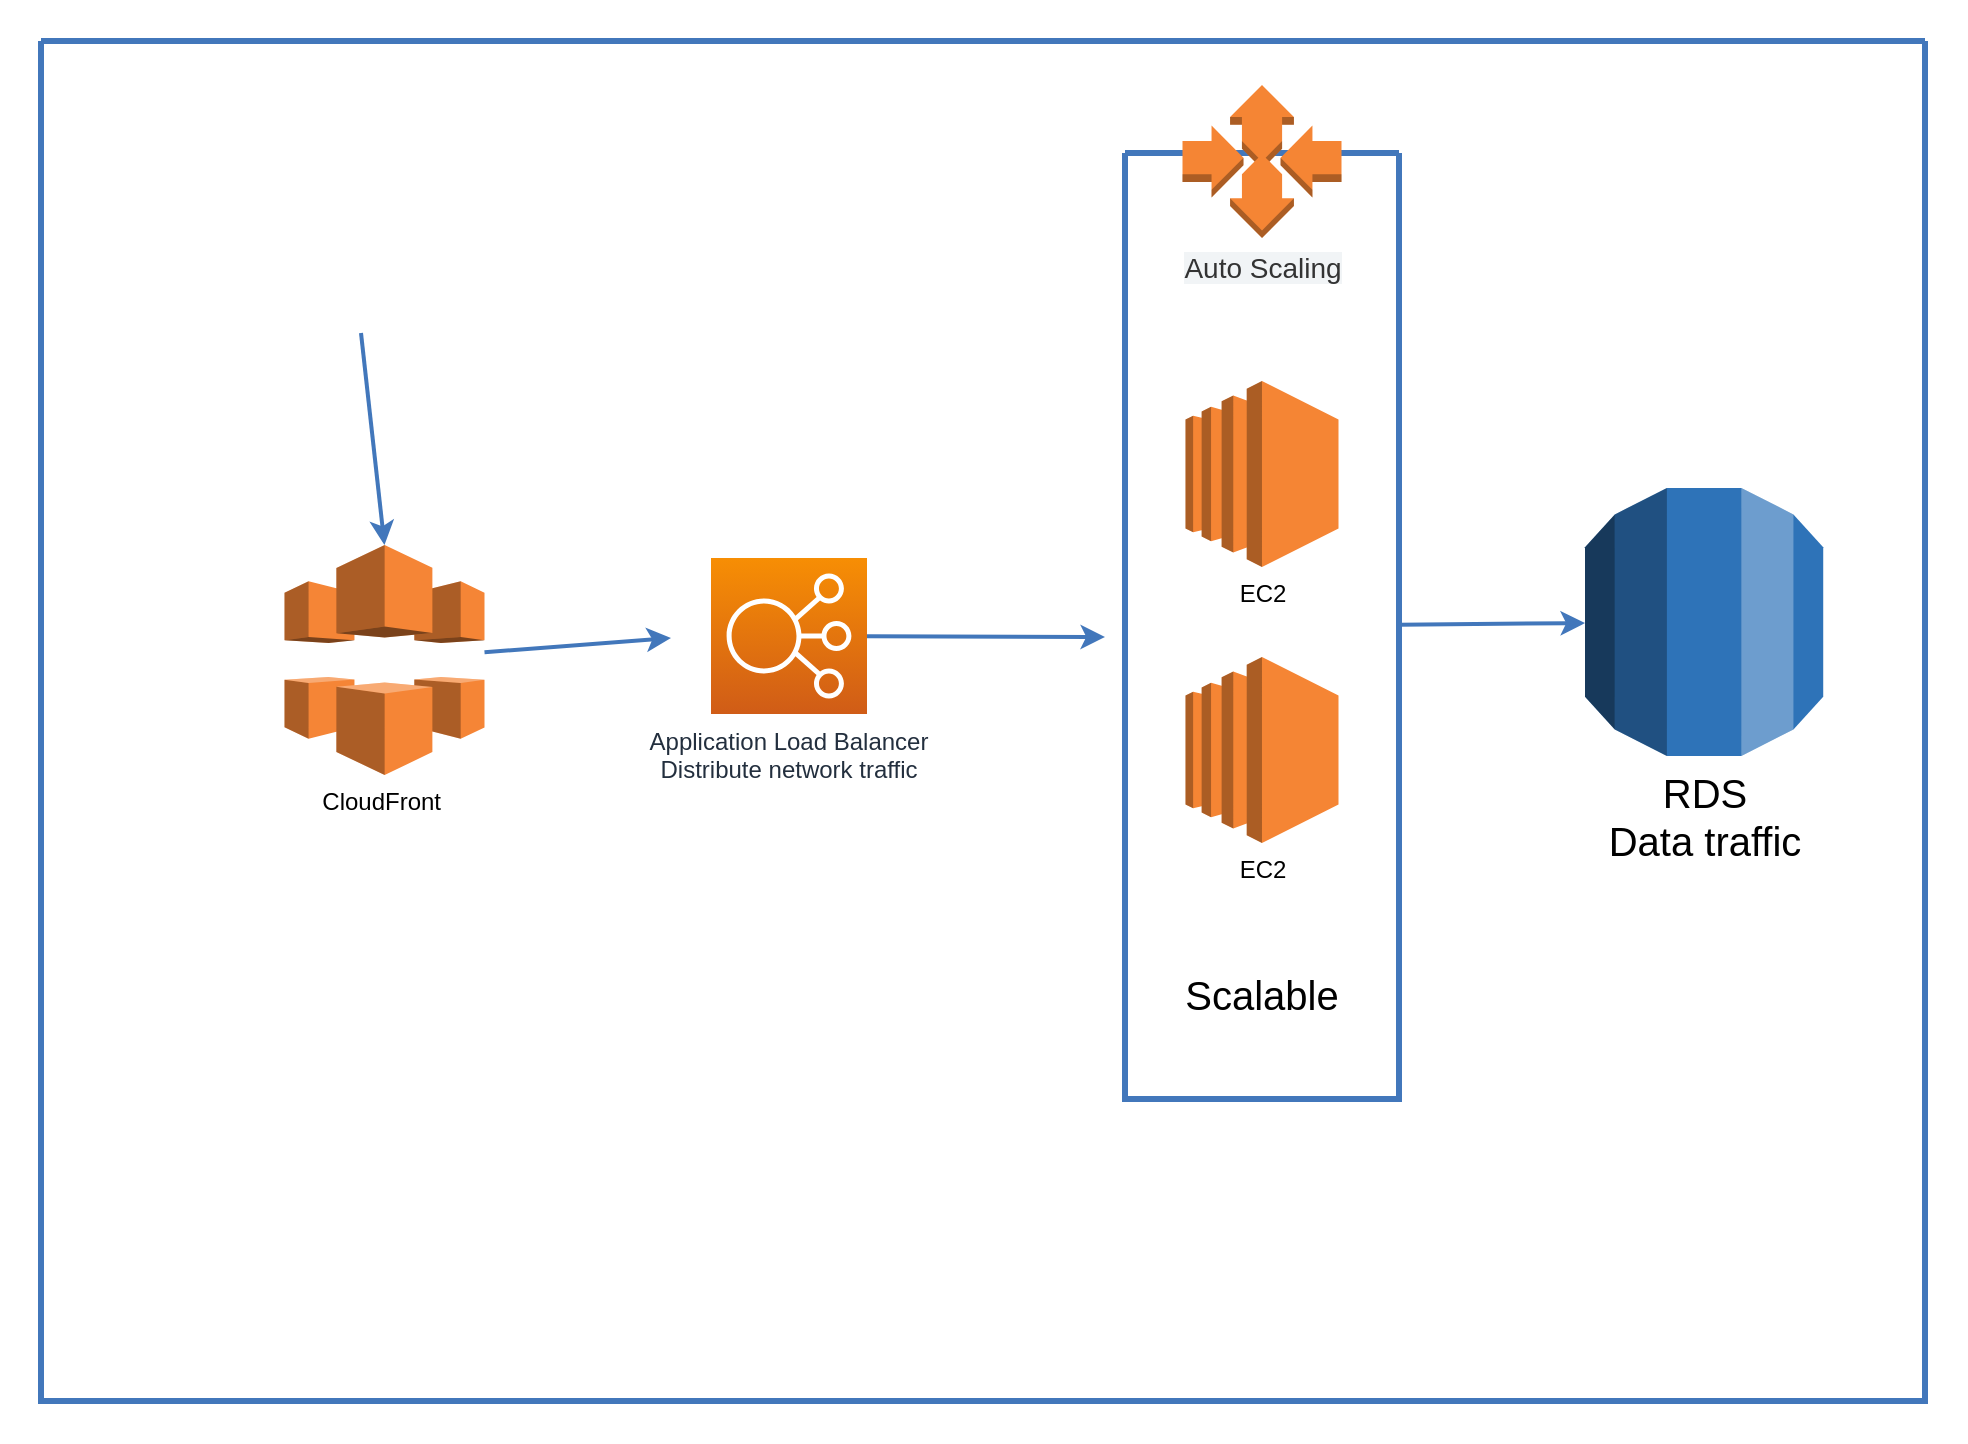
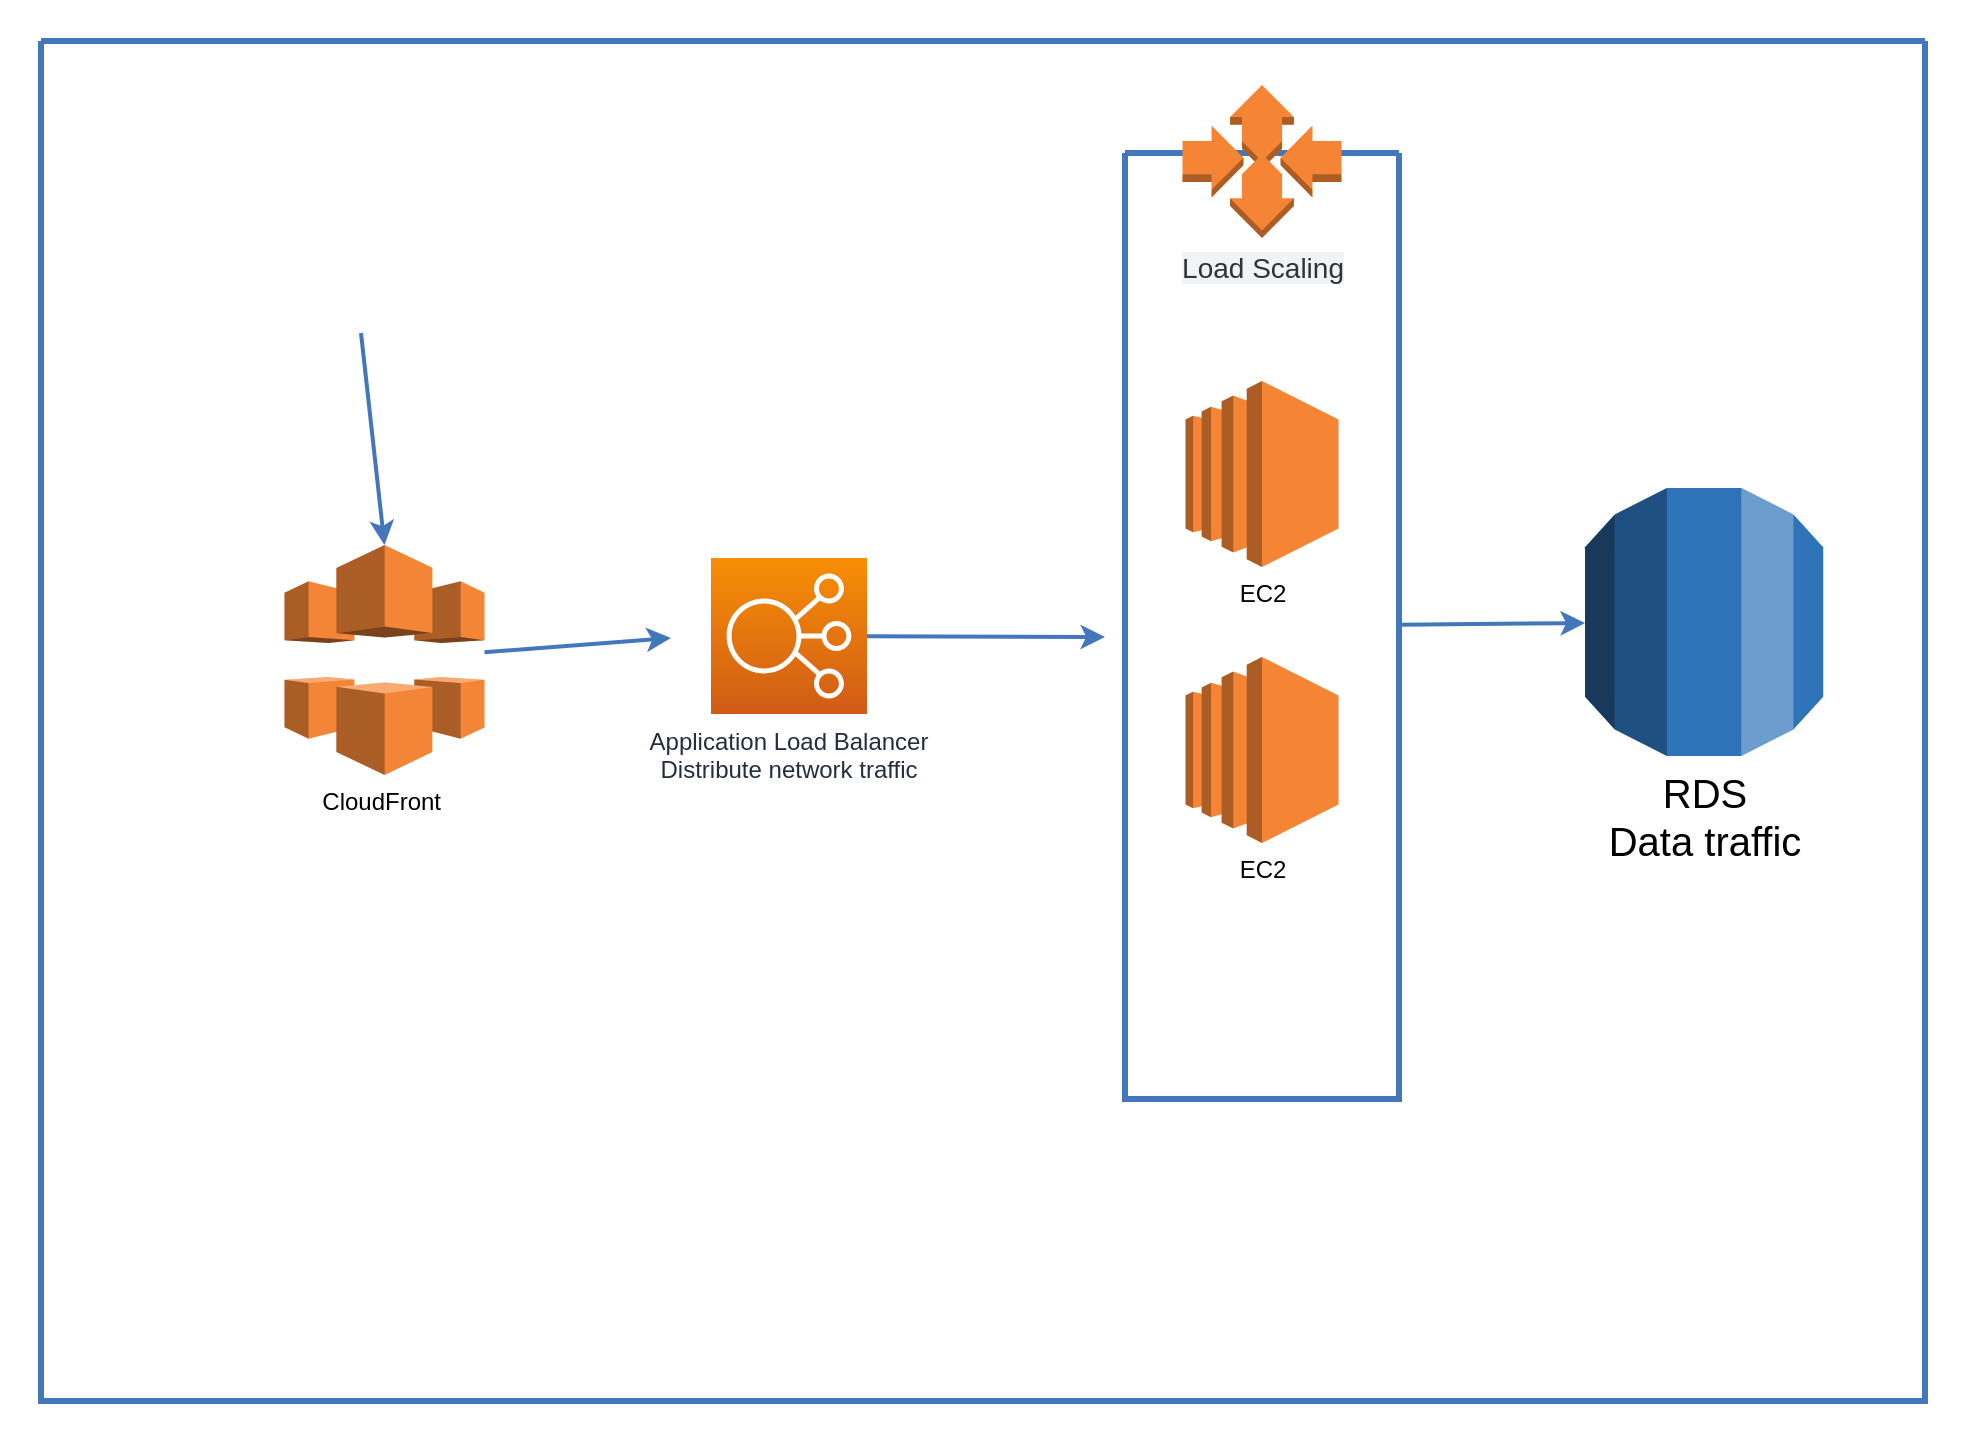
node "Auto Scaling": label "Auto Scaling" -> "Load Scaling"
node "Scalable": removed
